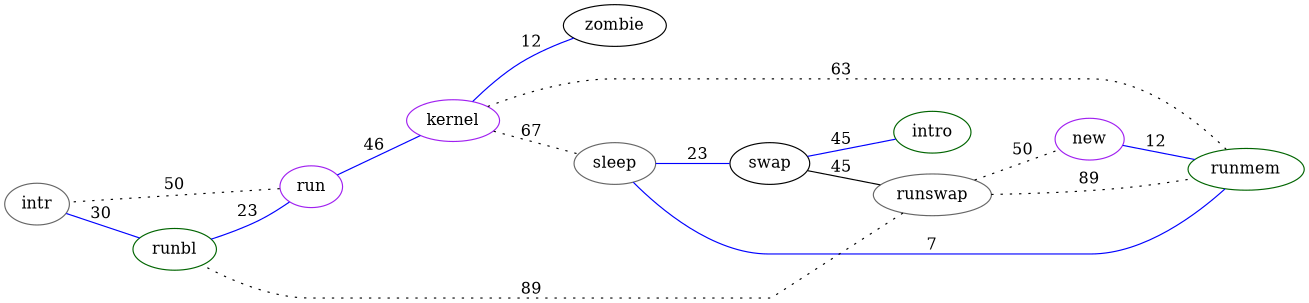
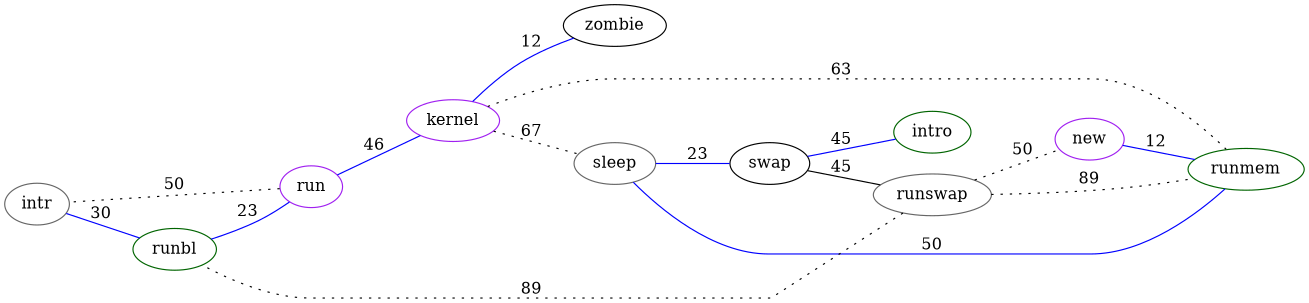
edge "sleep" -- "runmem": label "7" -> "50"
